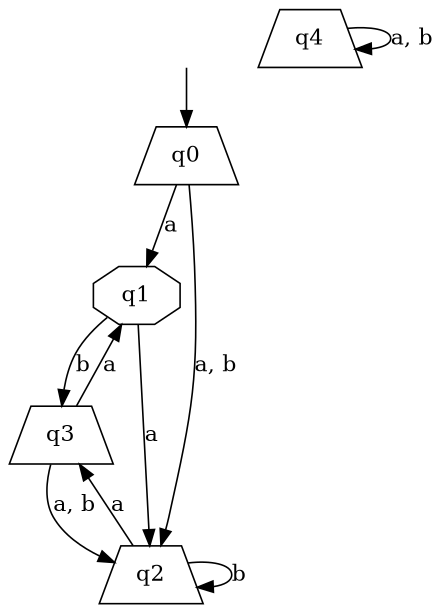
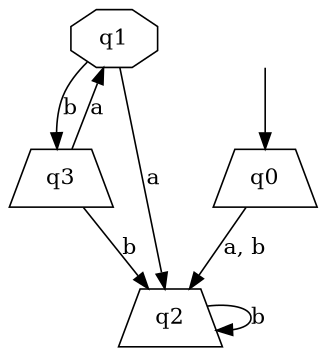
node "q4": removed
edge "q0" -> "q1": removed, label "a"
edge "q3" -> "q2": label "a, b" -> "b"
edge "q2" -> "q3": removed, label "a"
